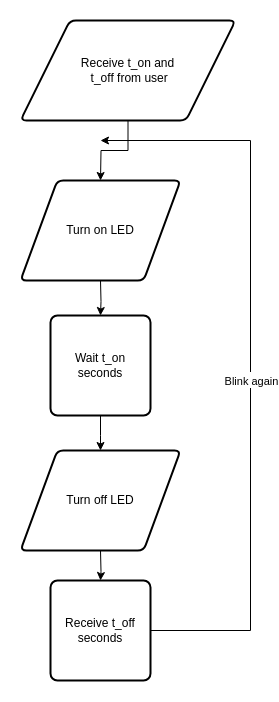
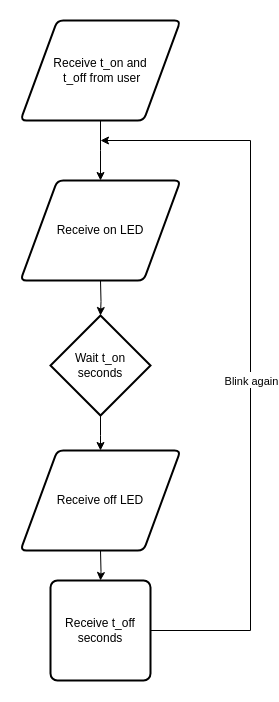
node "Receive t_on and t_off from user": size 215x100 -> 160x100
node "Turn on LED": label "Turn on LED" -> "Receive on LED"
node "Wait t_on seconds": shape rounded rectangle -> diamond
node "Turn off LED": label "Turn off LED" -> "Receive off LED"
